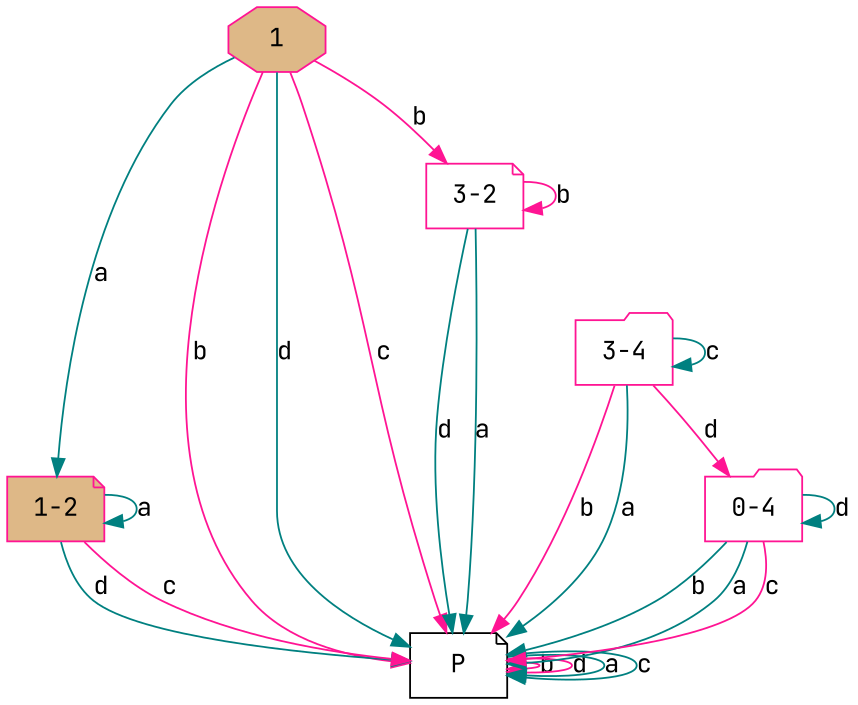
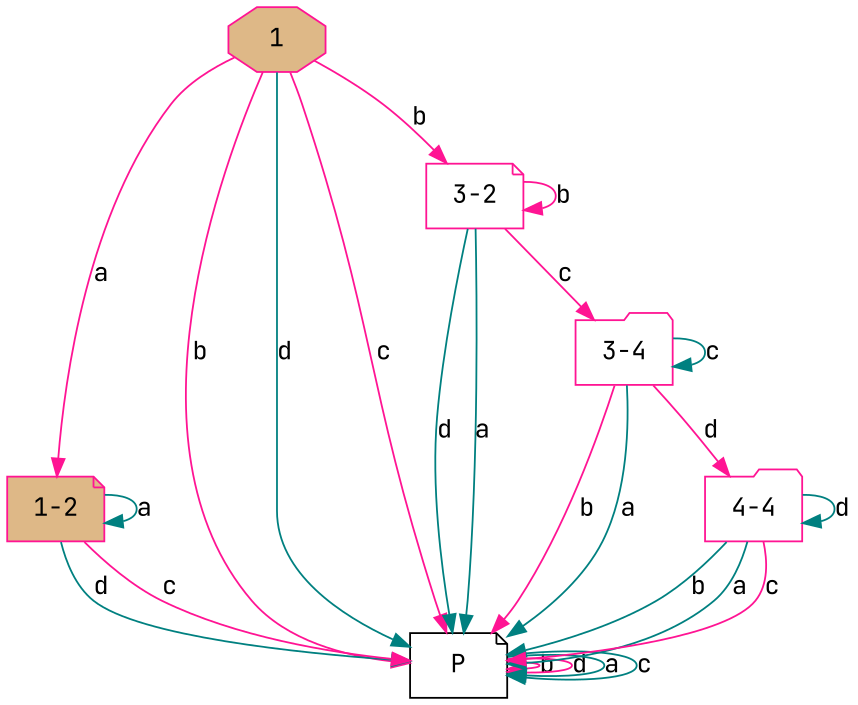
edge "1" -> "1-2": color teal -> deeppink
edge "3-2" -> "3-4": added, label "c"
node "0-4": label "0-4" -> "4-4"
